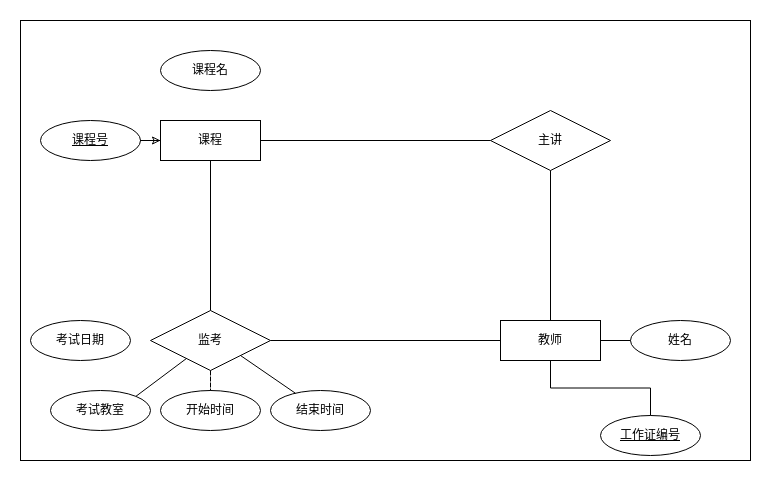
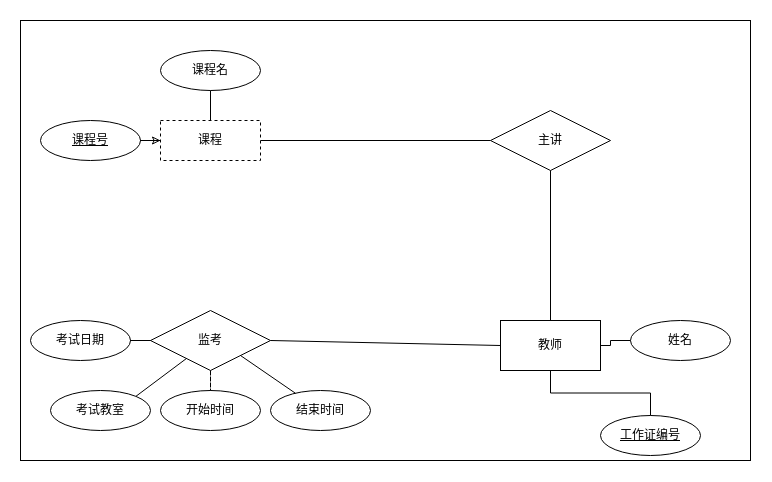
edge "课程名" -- "课程": added
node "课程": style solid -> dashed
edge "课程" -- "监考": removed
edge "考试日期" -- "监考": added
node "教师": size 100x40 -> 100x50
